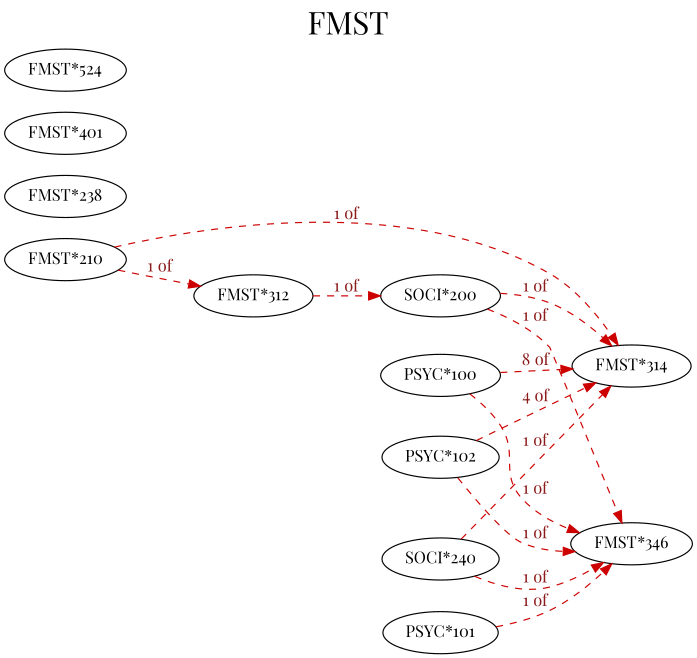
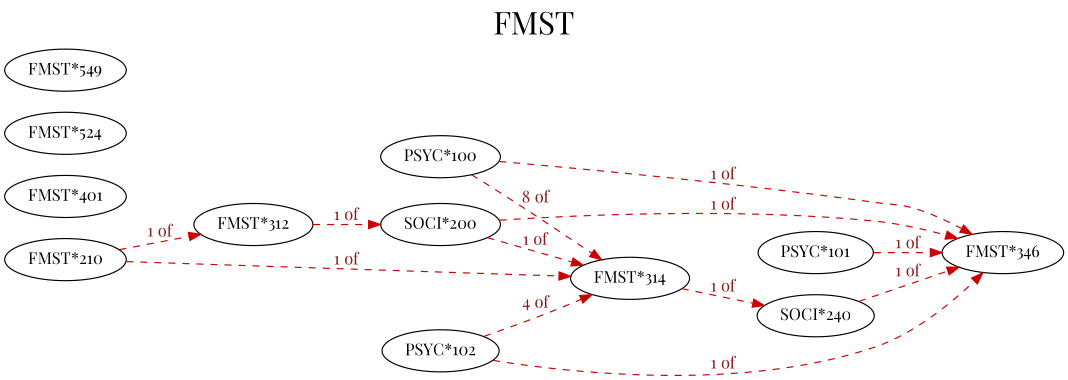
node "FMST*549": added
node "FMST*238": removed
edge "SOCI*240" -> "FMST*314": reversed
